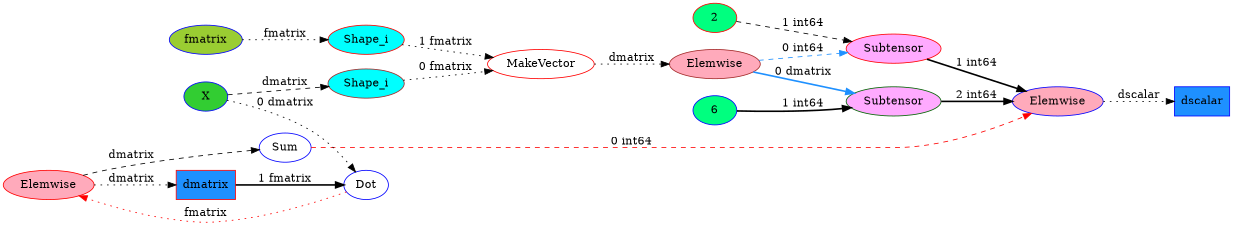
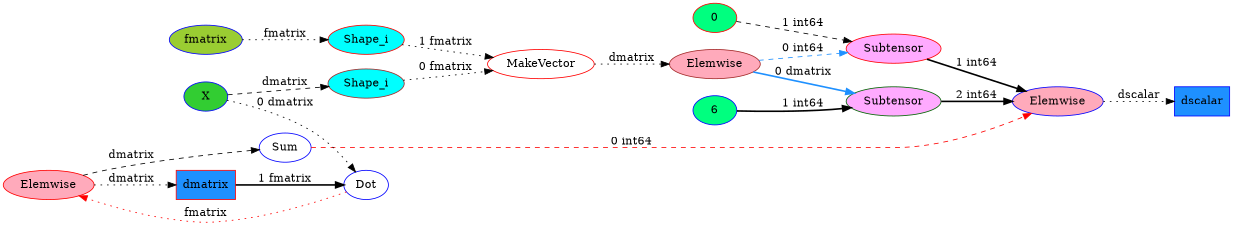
node "2": label "2" -> "0"
